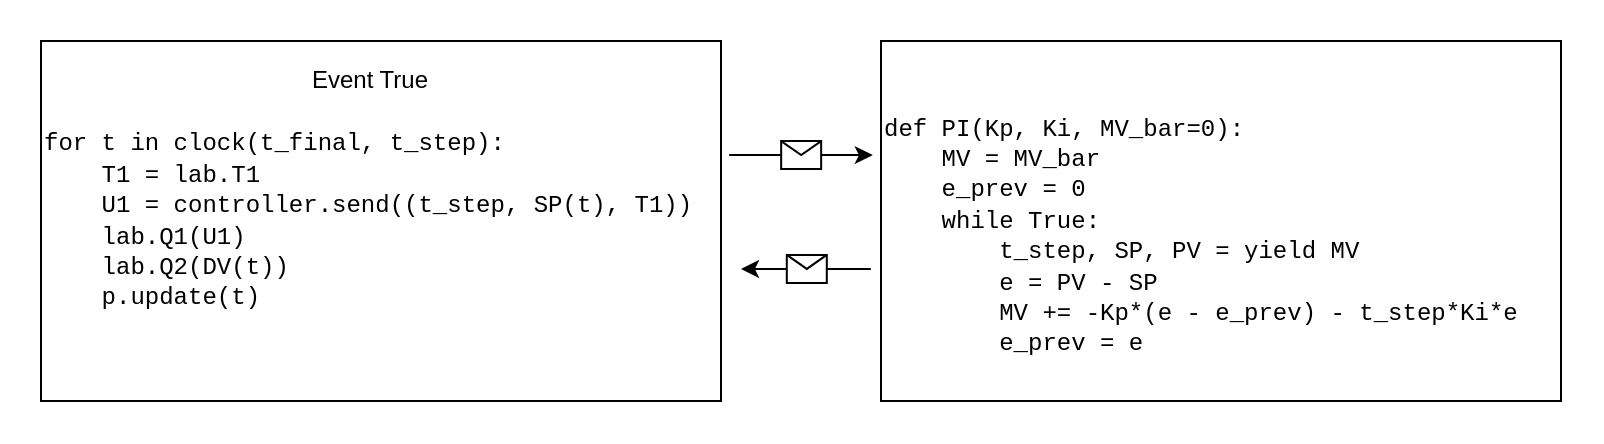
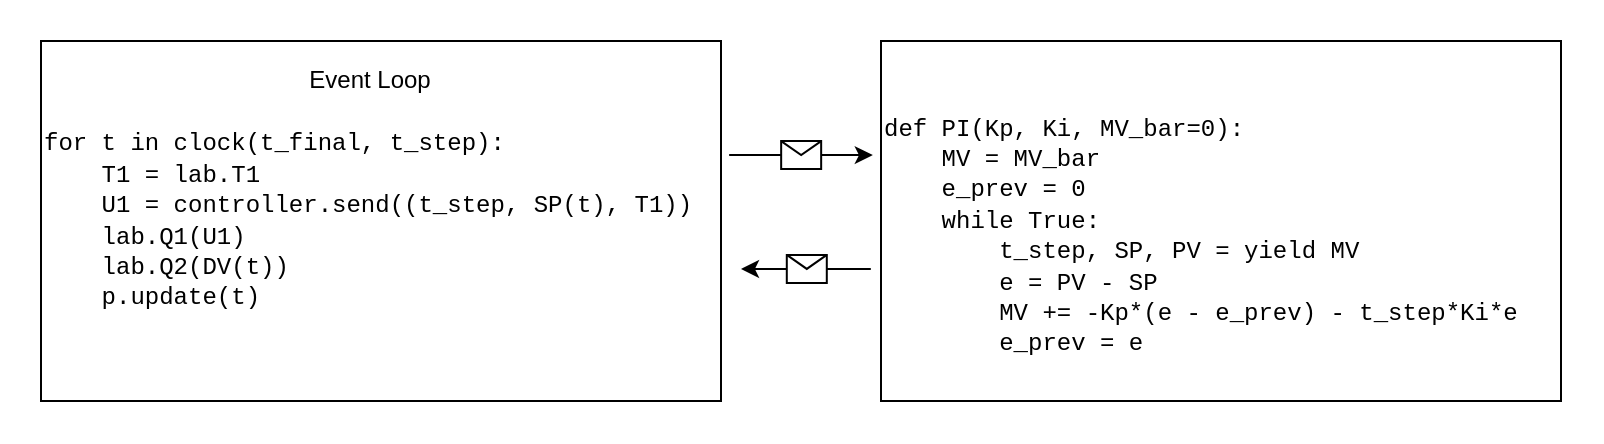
node "Event True": label "Event True" -> "Event Loop"
